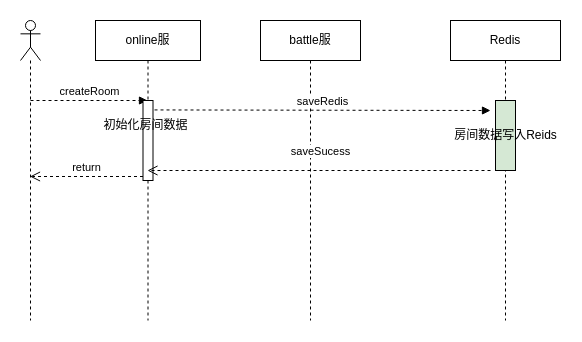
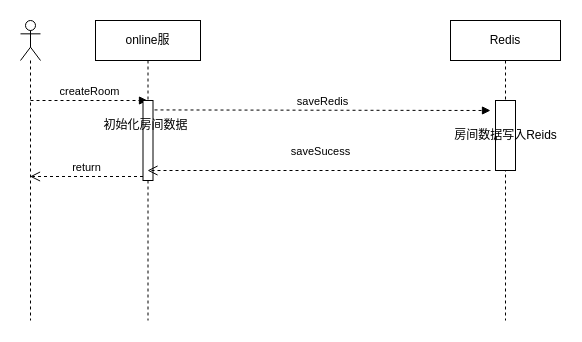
node "房间数据写入Reids": fillcolor #d5e8d4 -> #ffffff
node "battle服": removed
